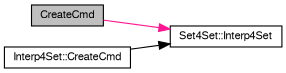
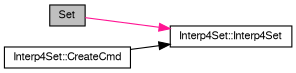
node "CreateCmd": label "CreateCmd" -> "Set"
node "Set4Set::Interp4Set": label "Set4Set::Interp4Set" -> "Interp4Set::Interp4Set"
